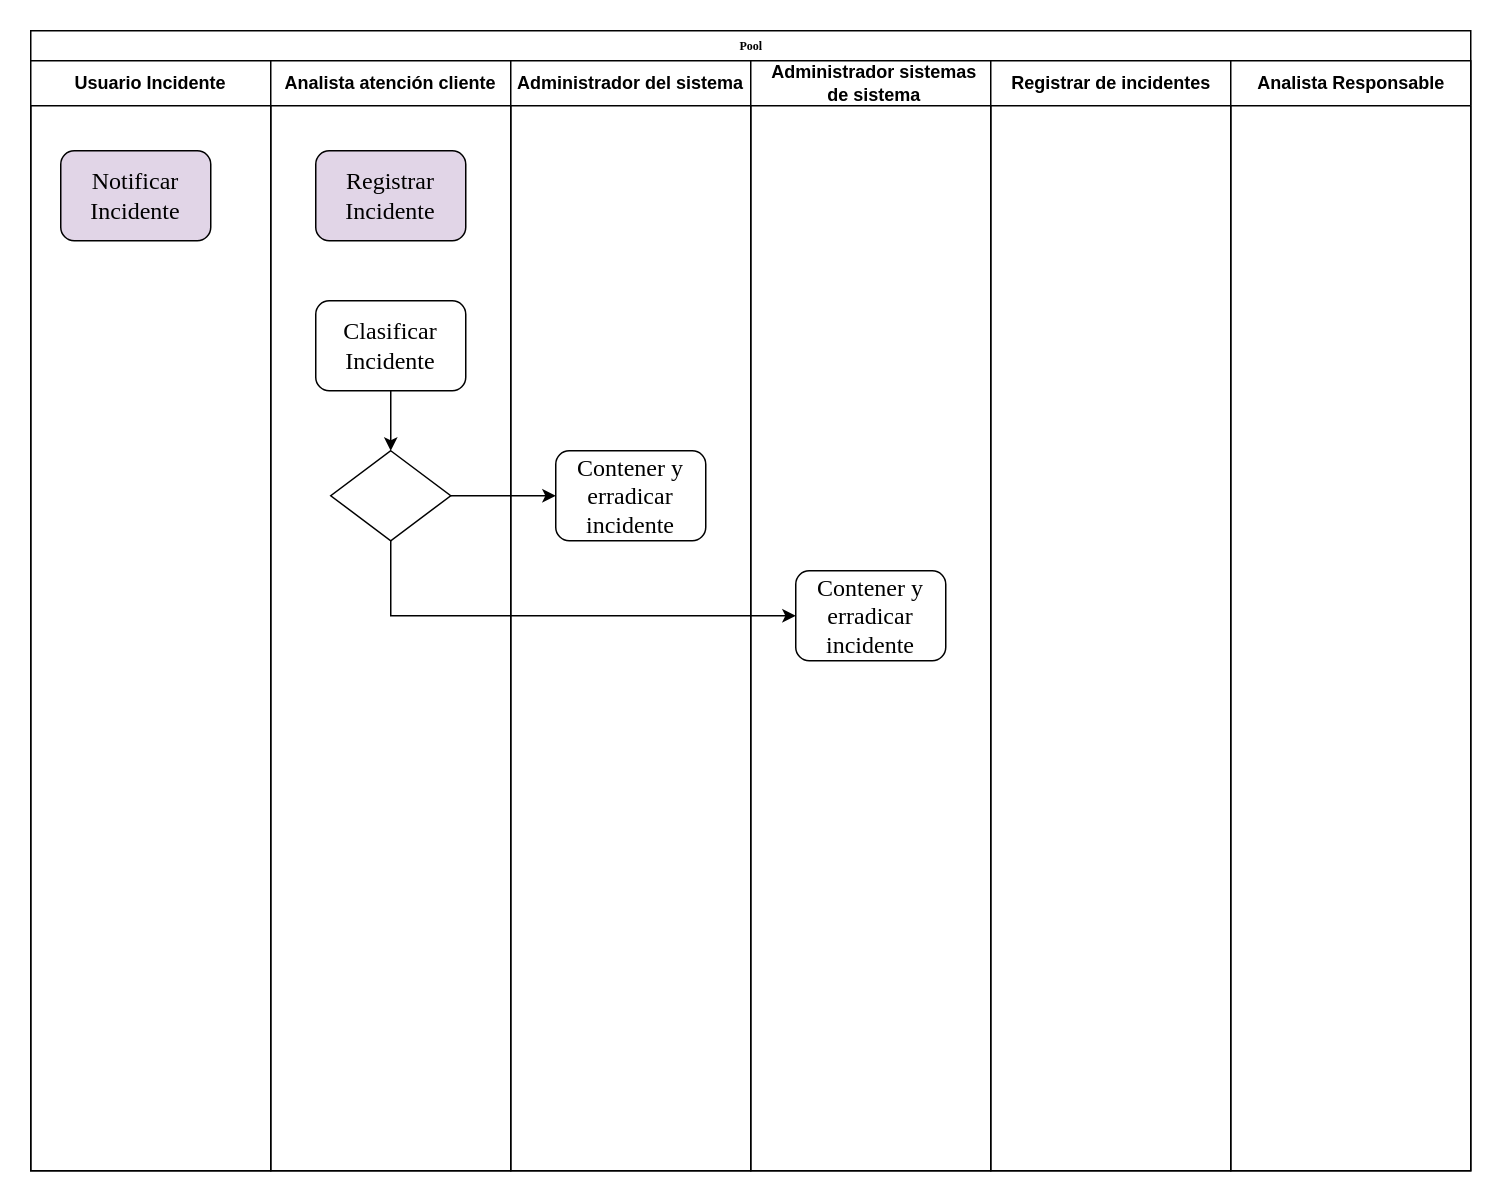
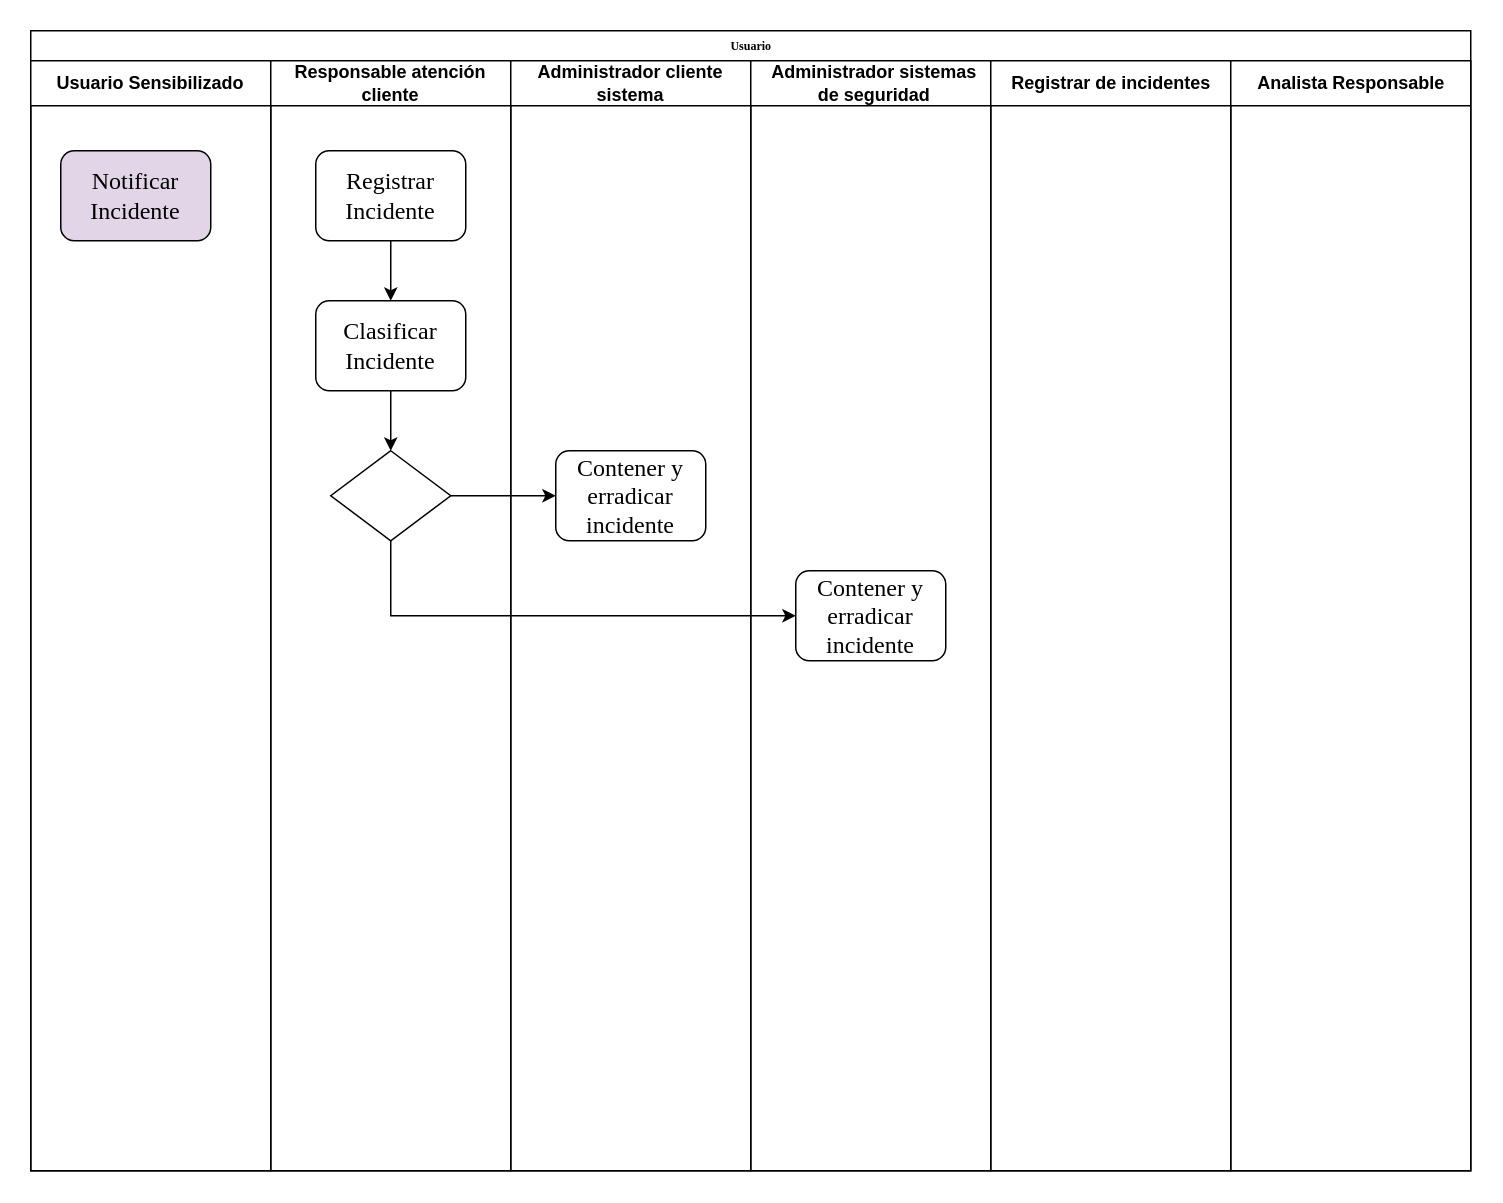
node "Pool": label "Pool" -> "Usuario"
node "Usuario Incidente": label "Usuario Incidente" -> "Usuario Sensibilizado"
node "Analista atención cliente": label "Analista atención cliente" -> "Responsable atención cliente"
node "Administrador del sistema": label "Administrador del sistema" -> "Administrador cliente sistema"
node "Administrador sistemas de sistema": label "Administrador sistemas de sistema" -> "Administrador sistemas de seguridad"
node "Registrar Incidente": fillcolor #e1d5e7 -> #ffffff
edge "Registrar Incidente" -> "Clasificar Incidente": added
